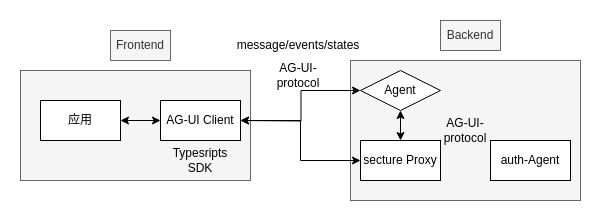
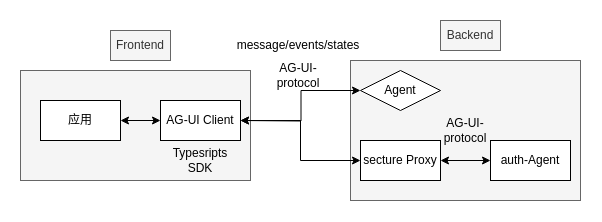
edge "Agent" -- "secture Proxy": now "auth-Agent" -- "secture Proxy"
